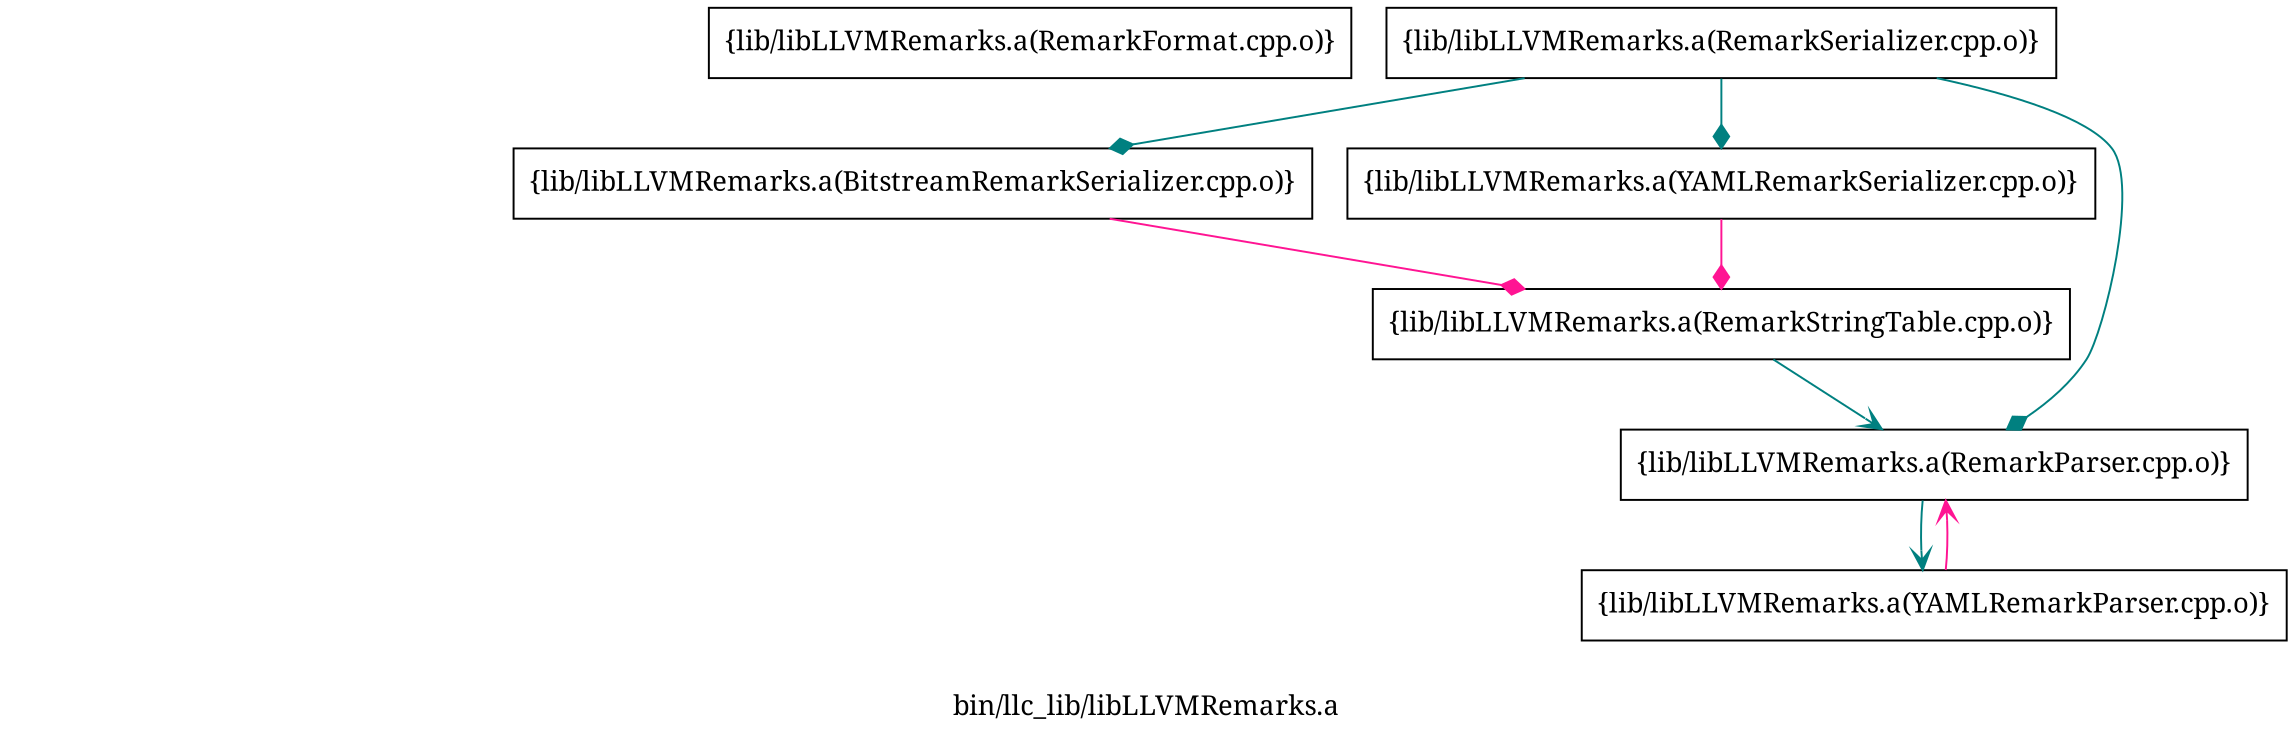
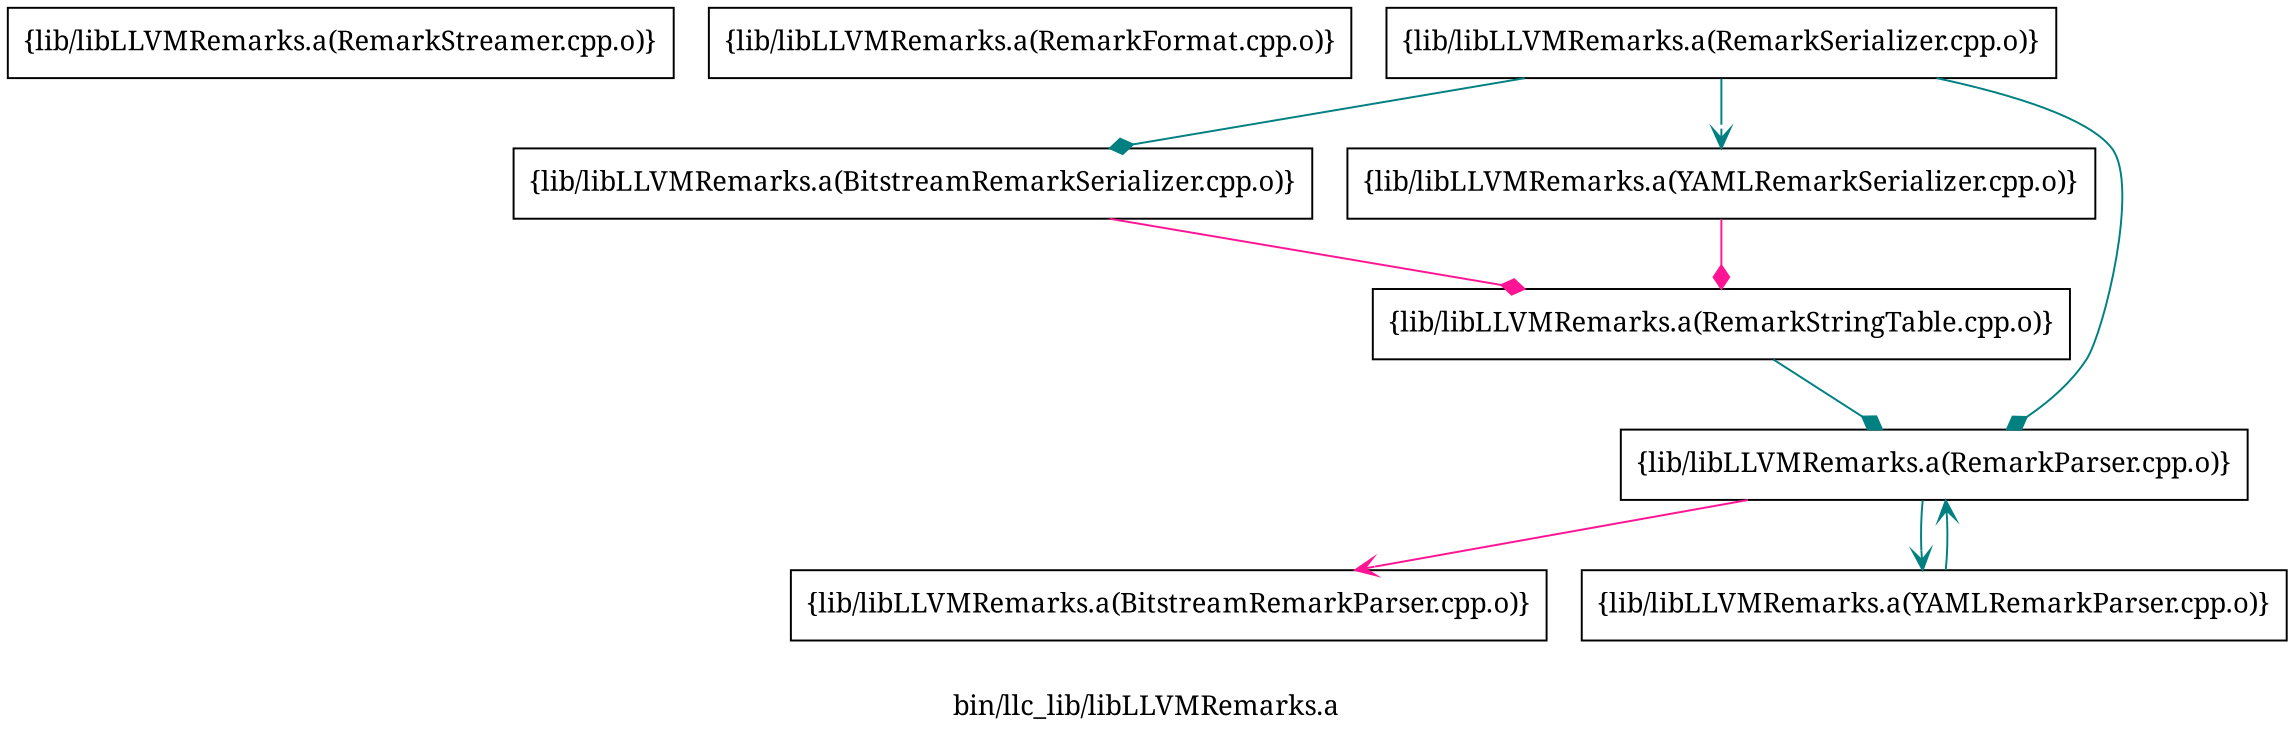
node "{lib/libLLVMRemarks.a(RemarkStreamer.cpp.o)}": added
edge "{lib/libLLVMRemarks.a(RemarkSerializer.cpp.o)}" -> "{lib/libLLVMRemarks.a(YAMLRemarkSerializer.cpp.o)}": arrowhead diamond -> vee
edge "{lib/libLLVMRemarks.a(RemarkStringTable.cpp.o)}" -> "{lib/libLLVMRemarks.a(RemarkParser.cpp.o)}": arrowhead vee -> diamond
edge "{lib/libLLVMRemarks.a(YAMLRemarkParser.cpp.o)}" -> "{lib/libLLVMRemarks.a(RemarkParser.cpp.o)}": color deeppink -> teal
node "{lib/libLLVMRemarks.a(BitstreamRemarkParser.cpp.o)}": added
